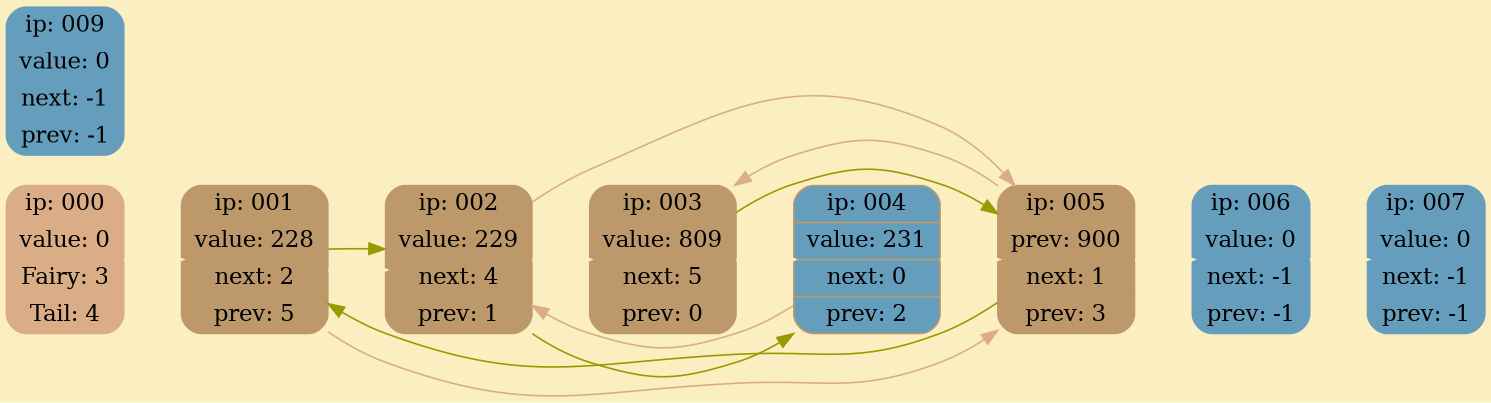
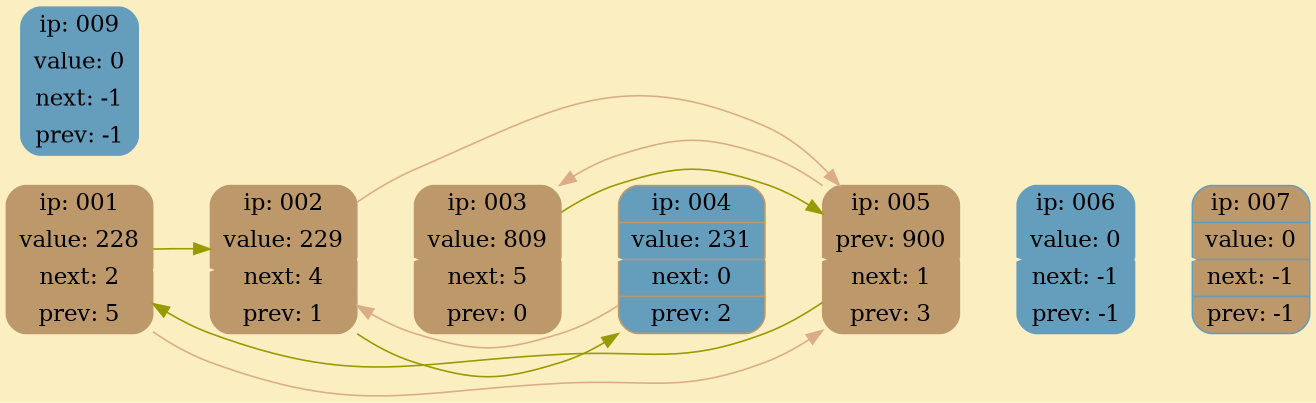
node "ip: 000": removed
node "ip: 007": fillcolor #659dbd -> #bc986a
